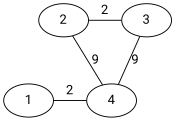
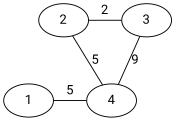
edge "2" -- "4": label "9" -> "5"
edge "1" -- "4": label "2" -> "5"
